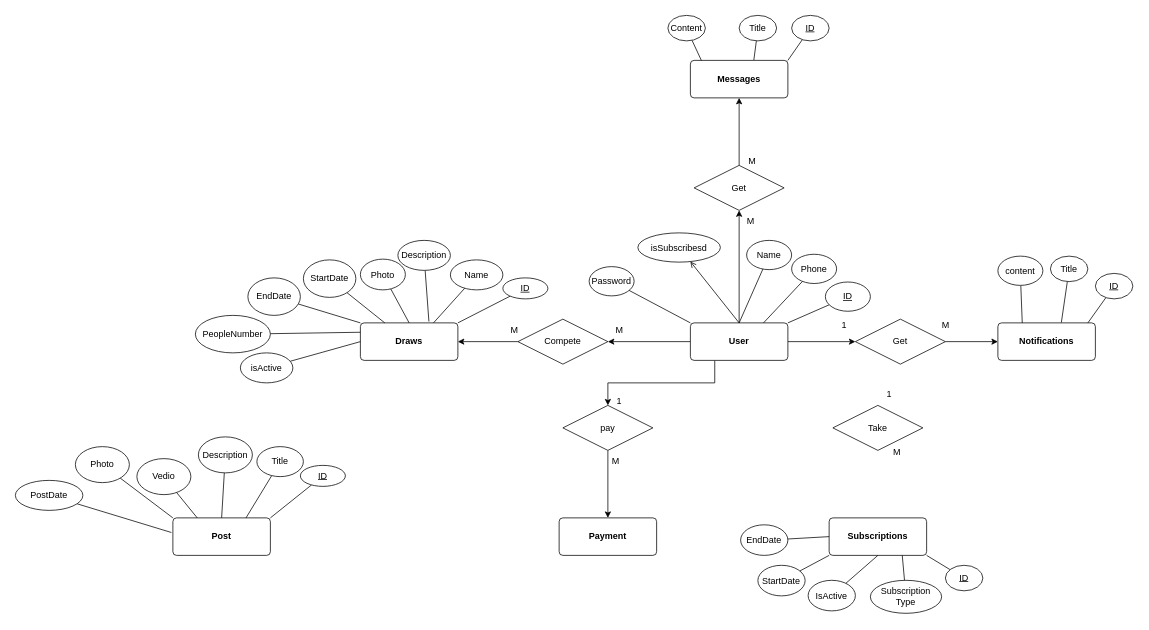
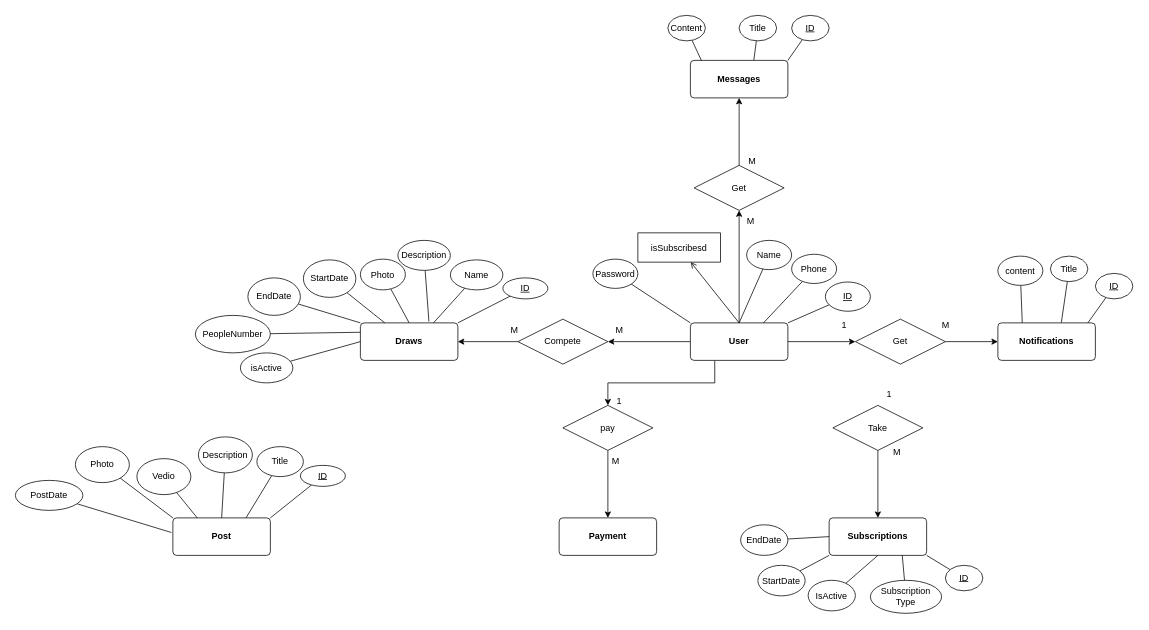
node "isSubscribesd": shape ellipse -> rectangle
node "Password": moved (612, 281) -> (615, 274)
edge "Take" -> "Subscriptions": added
